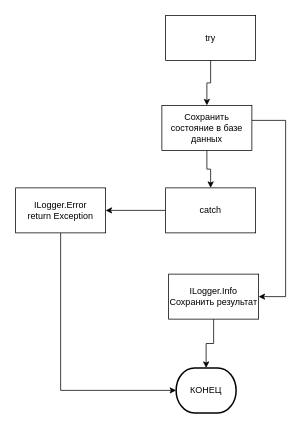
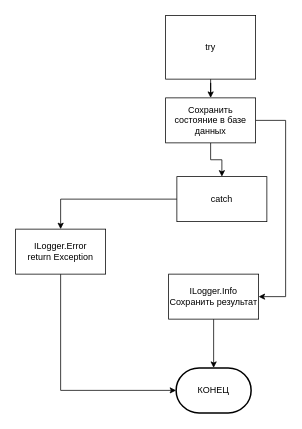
node "try": size 90x45 -> 90x64
node "Сохранить состояние в базе данных": moved (207, 128) -> (210, 120)
node "ILogger.Error return Exception": moved (60, 210) -> (60, 252)
node "catch": moved (210, 210) -> (222, 199)
node "КОНЕЦ": size 60x45 -> 75x45
